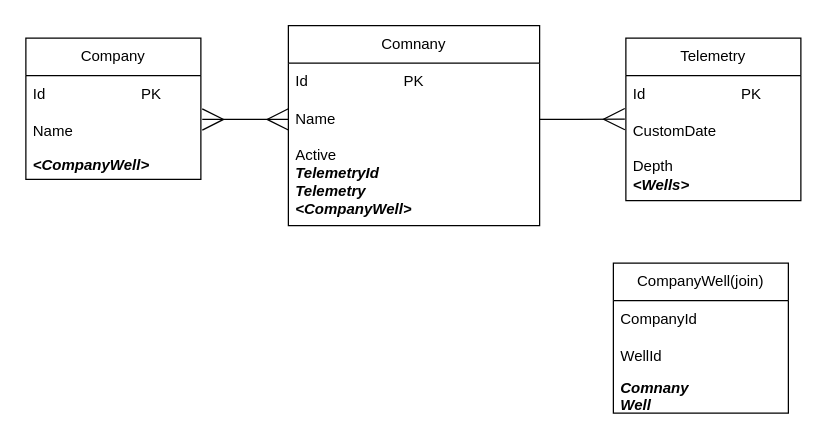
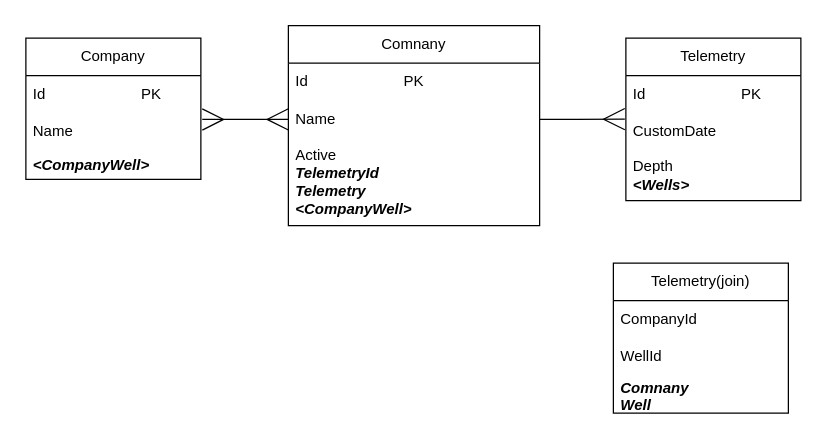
node "CompanyWell(join)": label "CompanyWell(join)" -> "Telemetry(join)"
